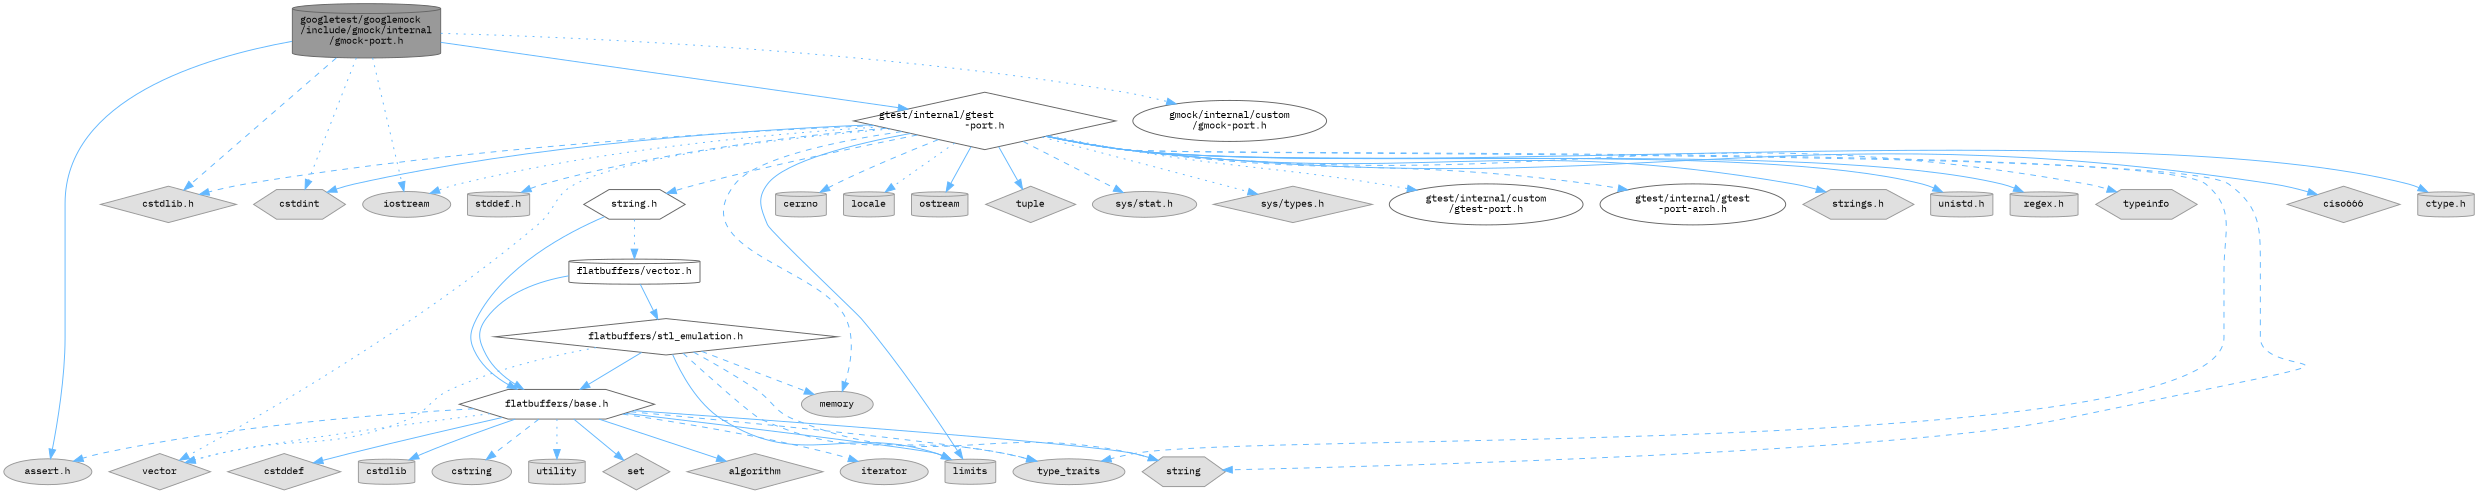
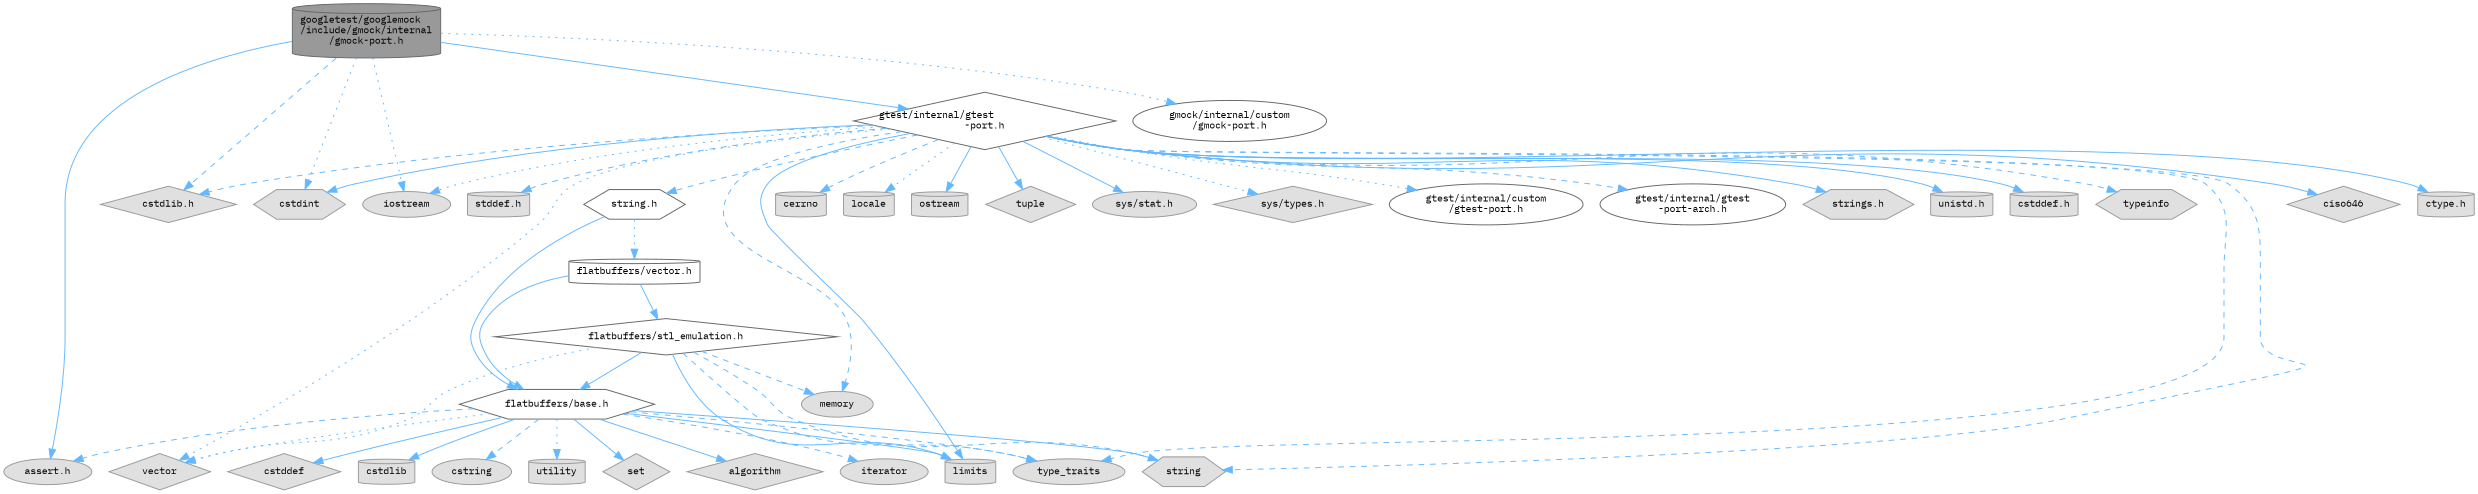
edge "gtest/internal/gtest -port.h" -> "sys/stat.h": style dashed -> solid
node "regex.h": label "regex.h" -> "cstddef.h"
node "ciso666": label "ciso666" -> "ciso646"
